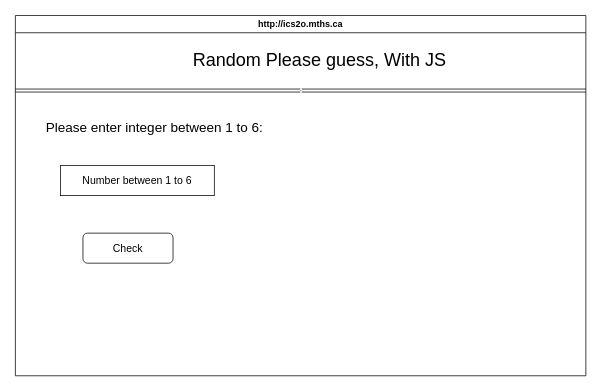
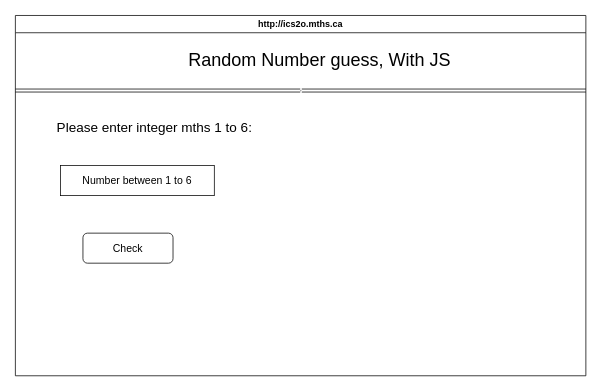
node "Random Please guess, With JS": label "Random Please guess, With JS" -> "Random Number guess, With JS"
node "Please enter integer between 1 to 6:": label "Please enter integer between 1 to 6:" -> "Please enter integer mths 1 to 6:"
